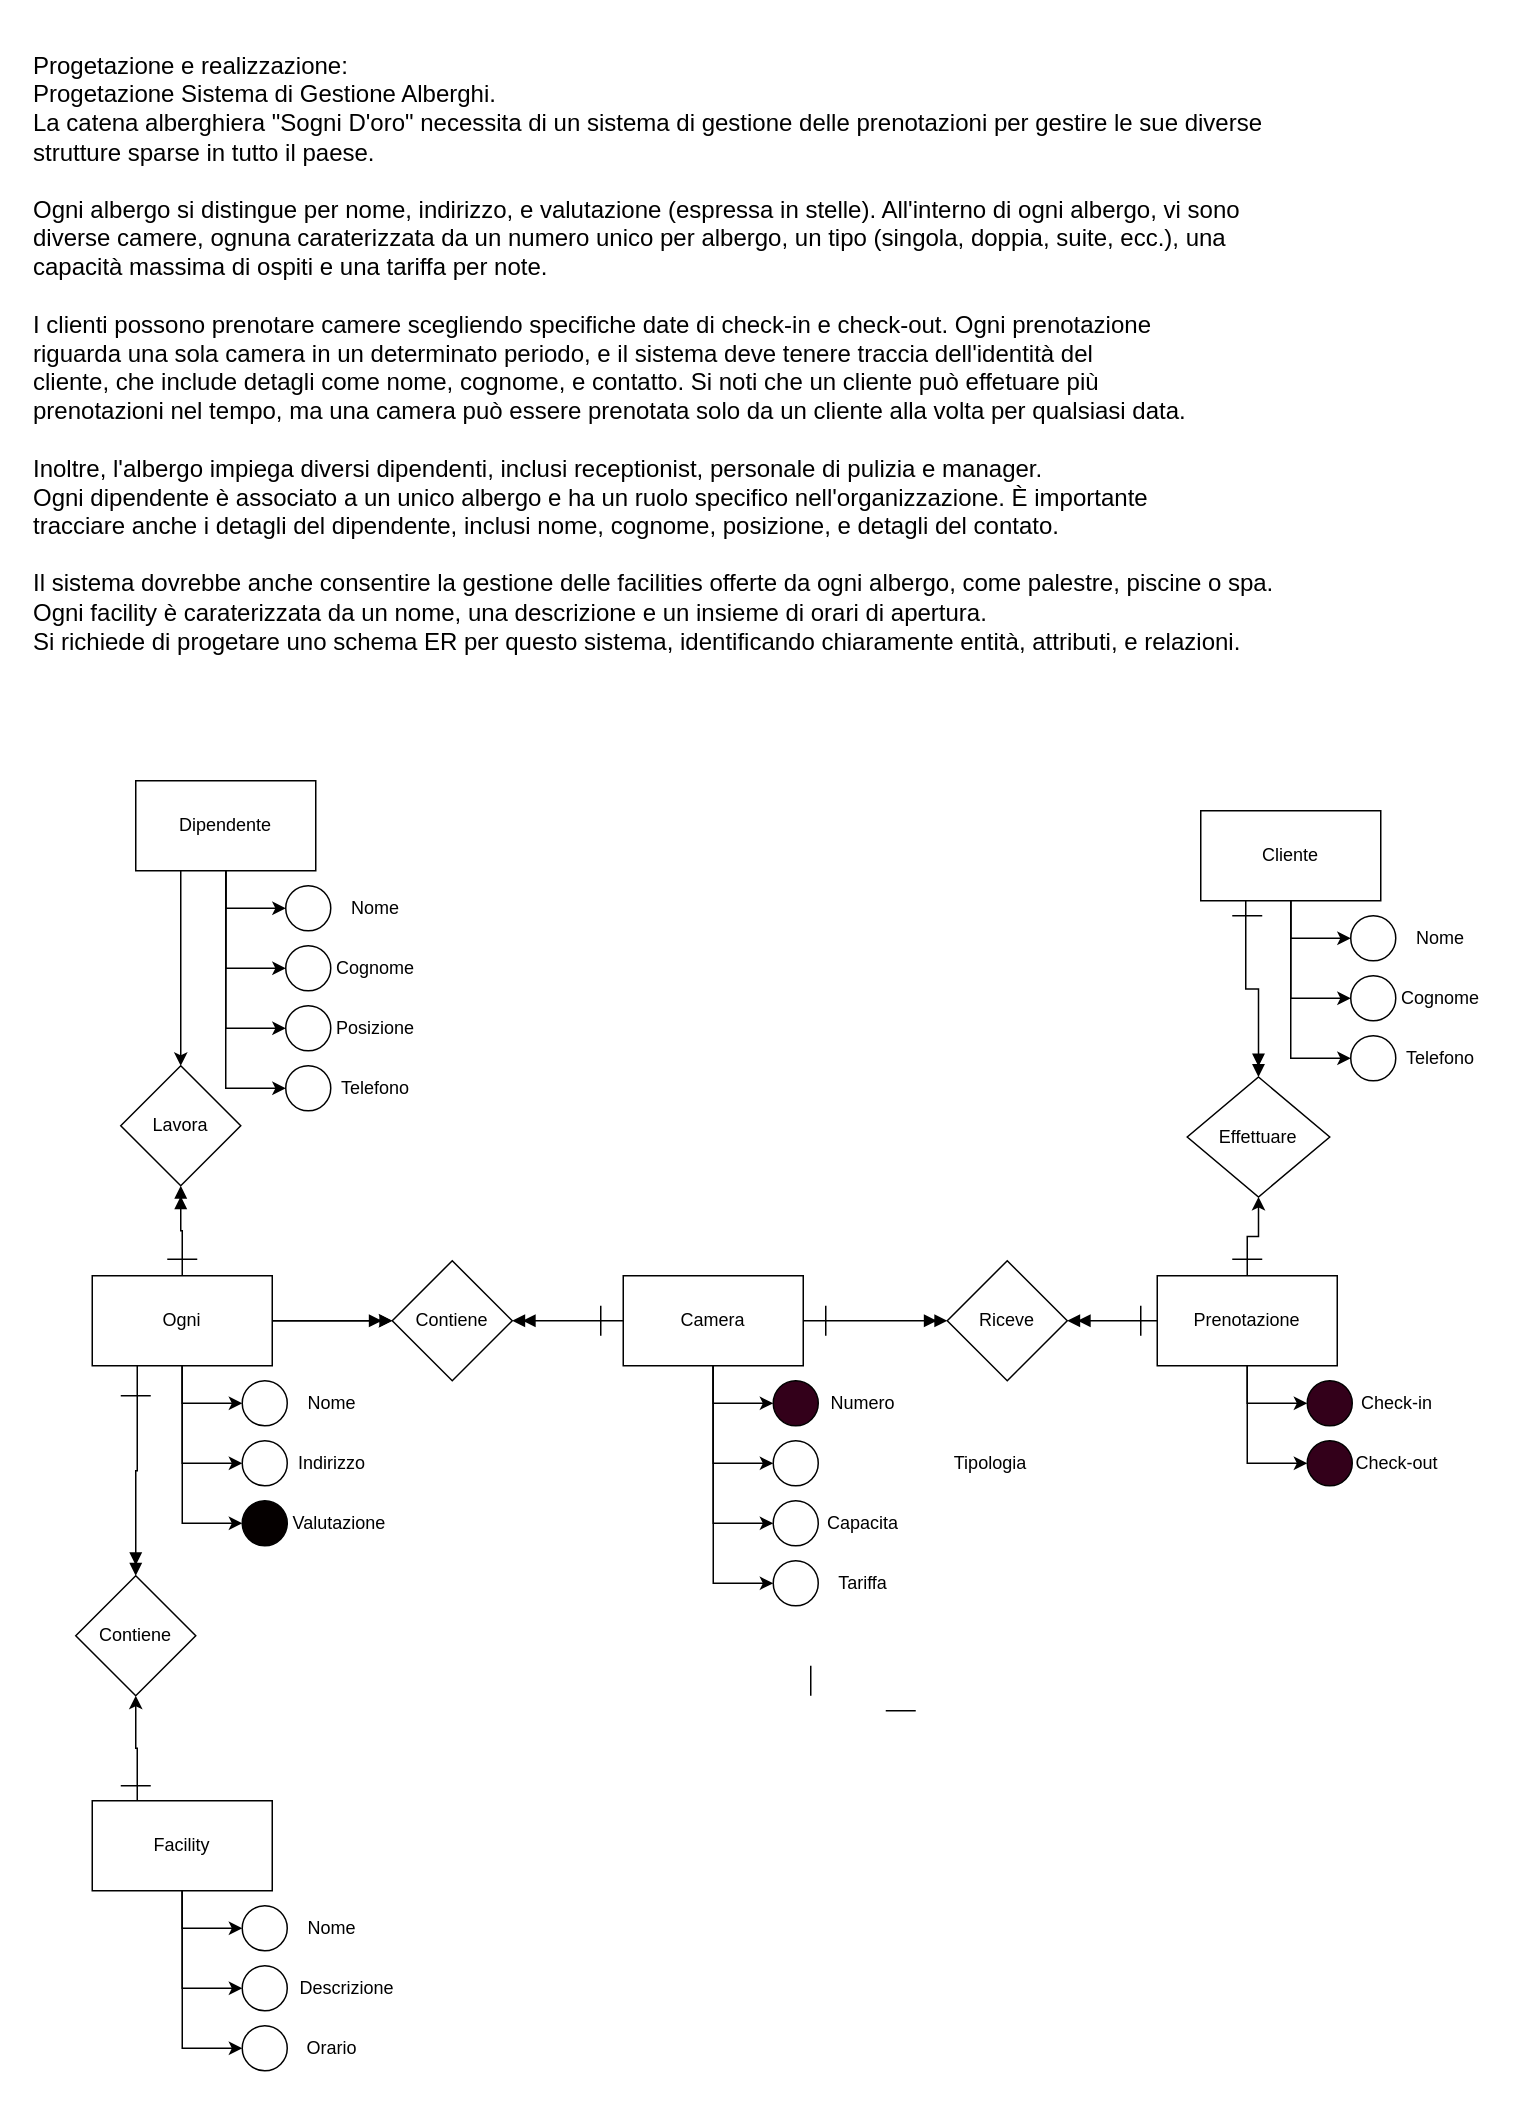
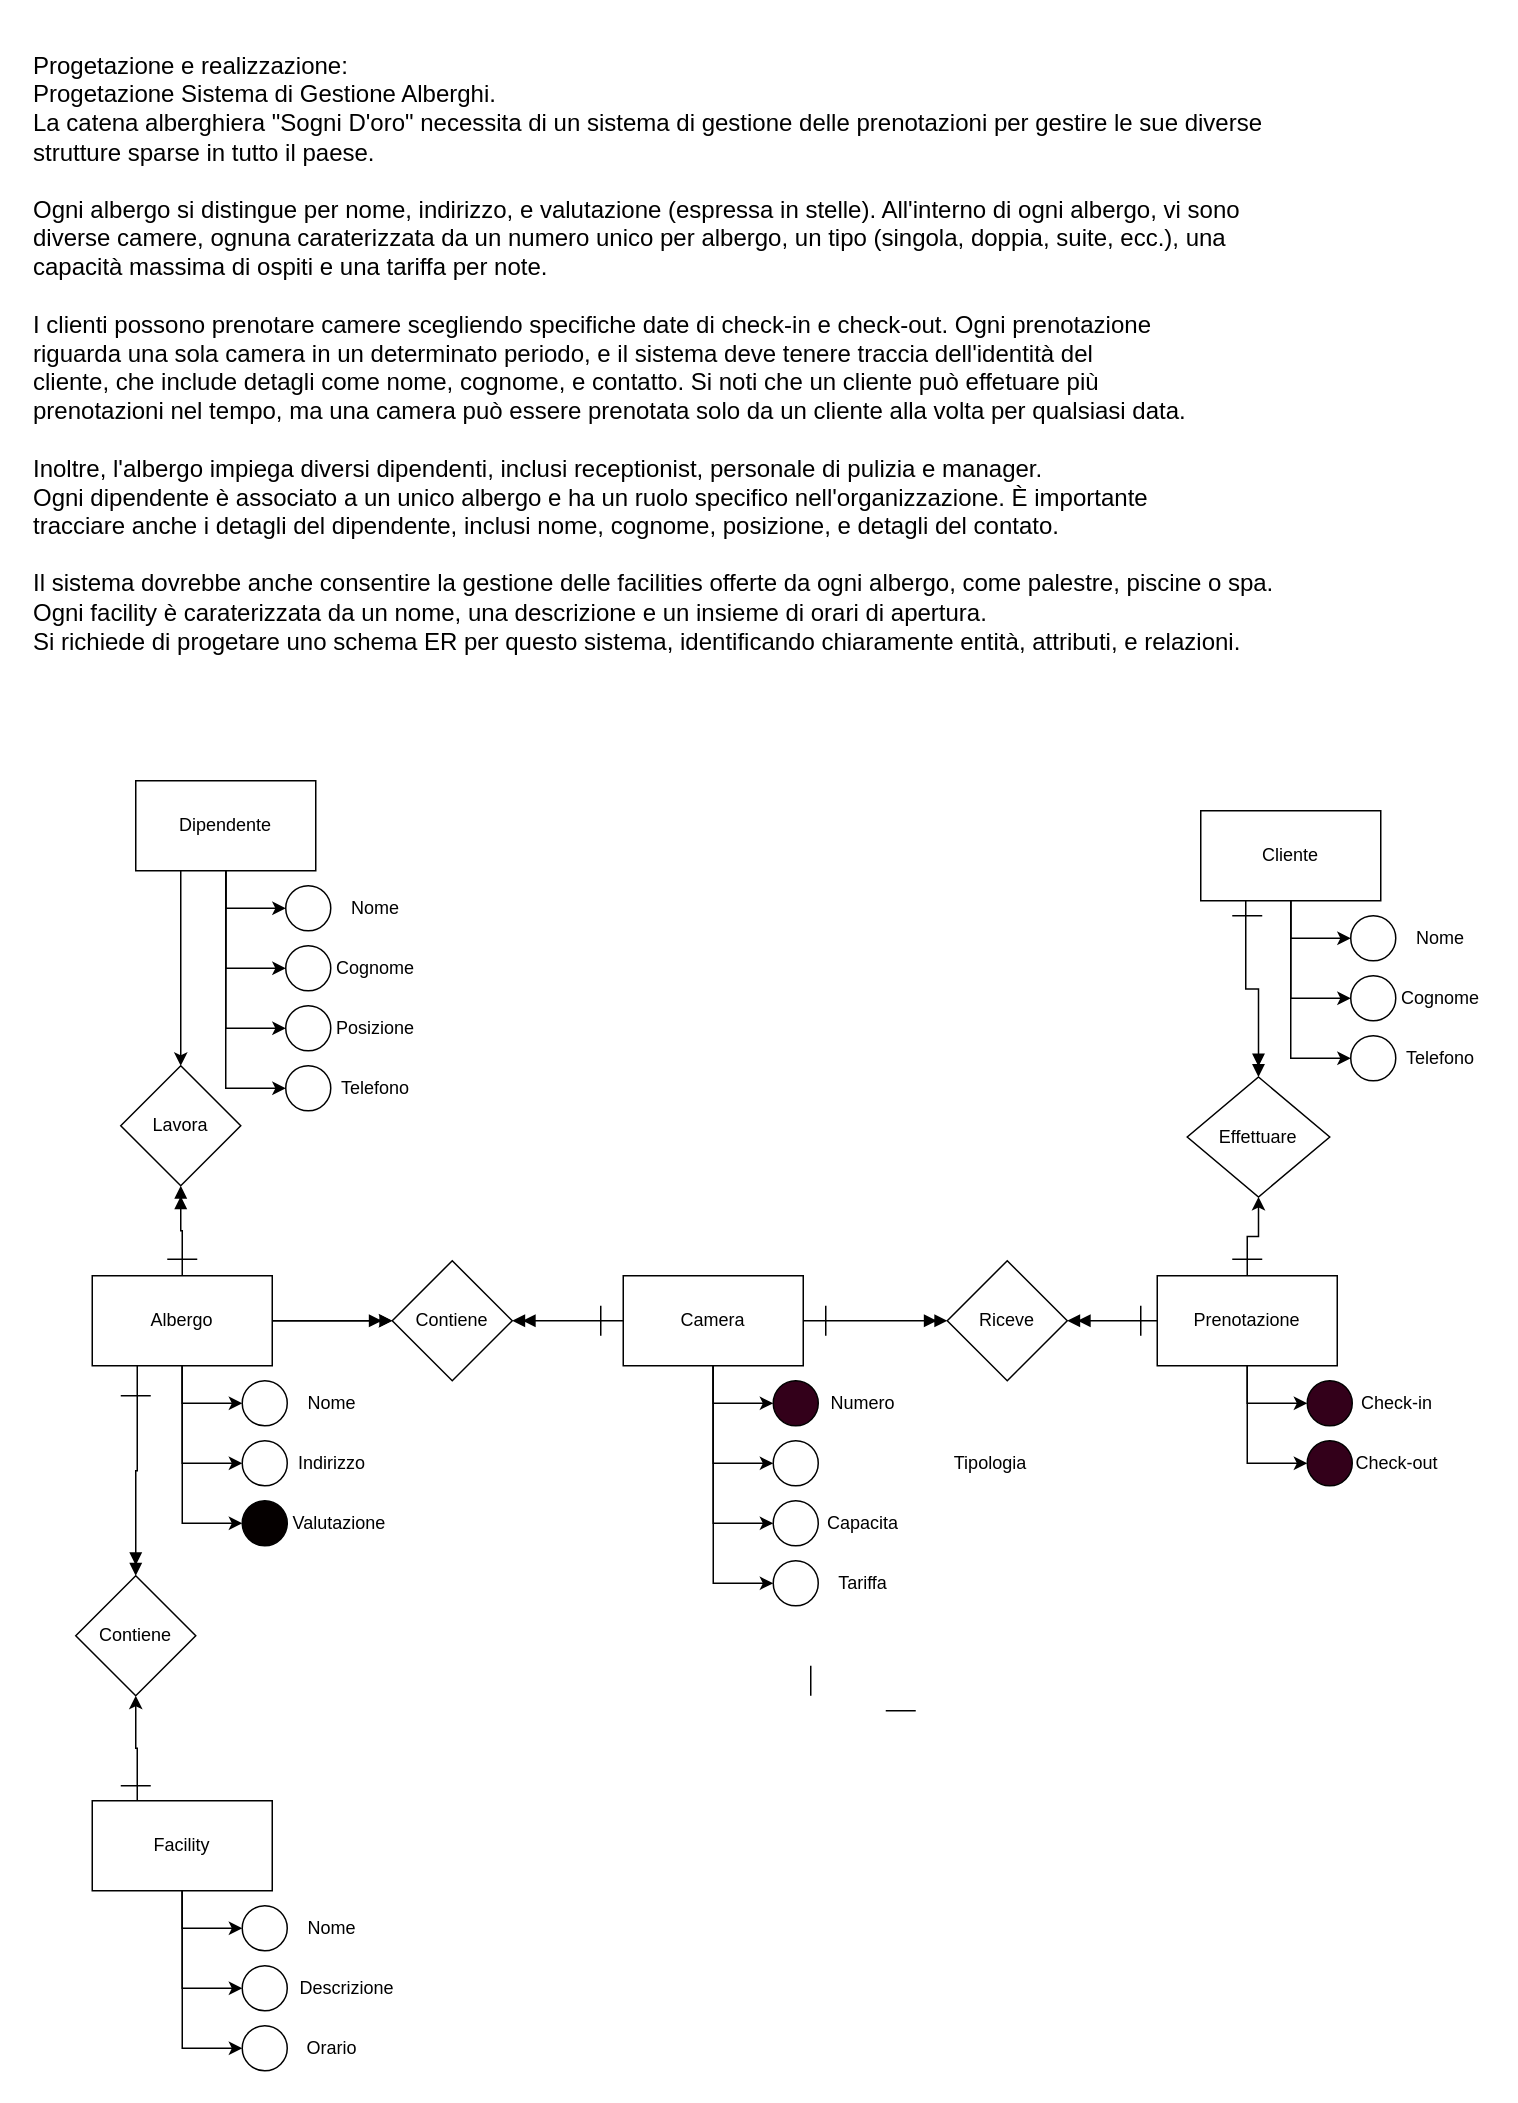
node "Ogni": label "Ogni" -> "Albergo"
